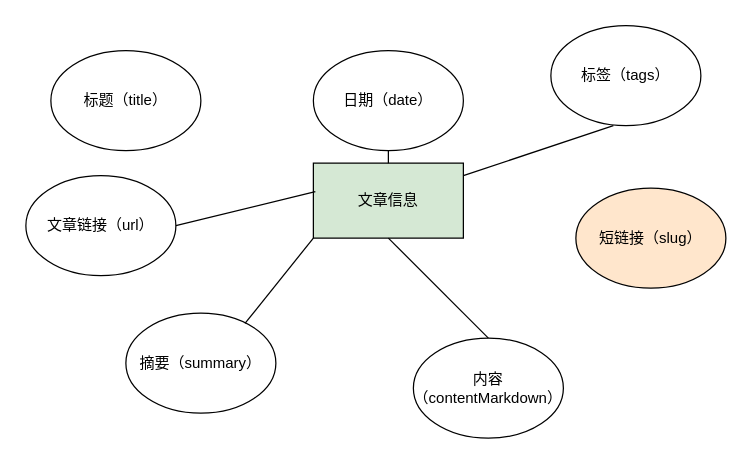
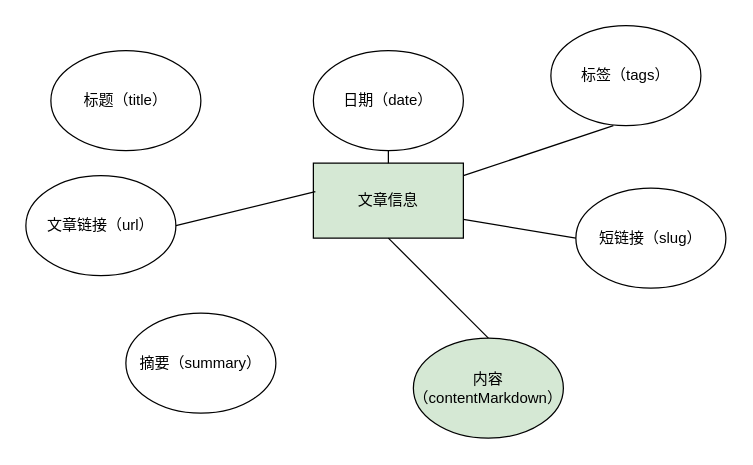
edge "文章信息" -- "短链接（slug）": added
node "短链接（slug）": fillcolor #ffe6cc -> #ffffff
edge "文章信息" -- "摘要（summary）": removed
node "内容（contentMarkdown）": fillcolor #ffffff -> #d5e8d4
